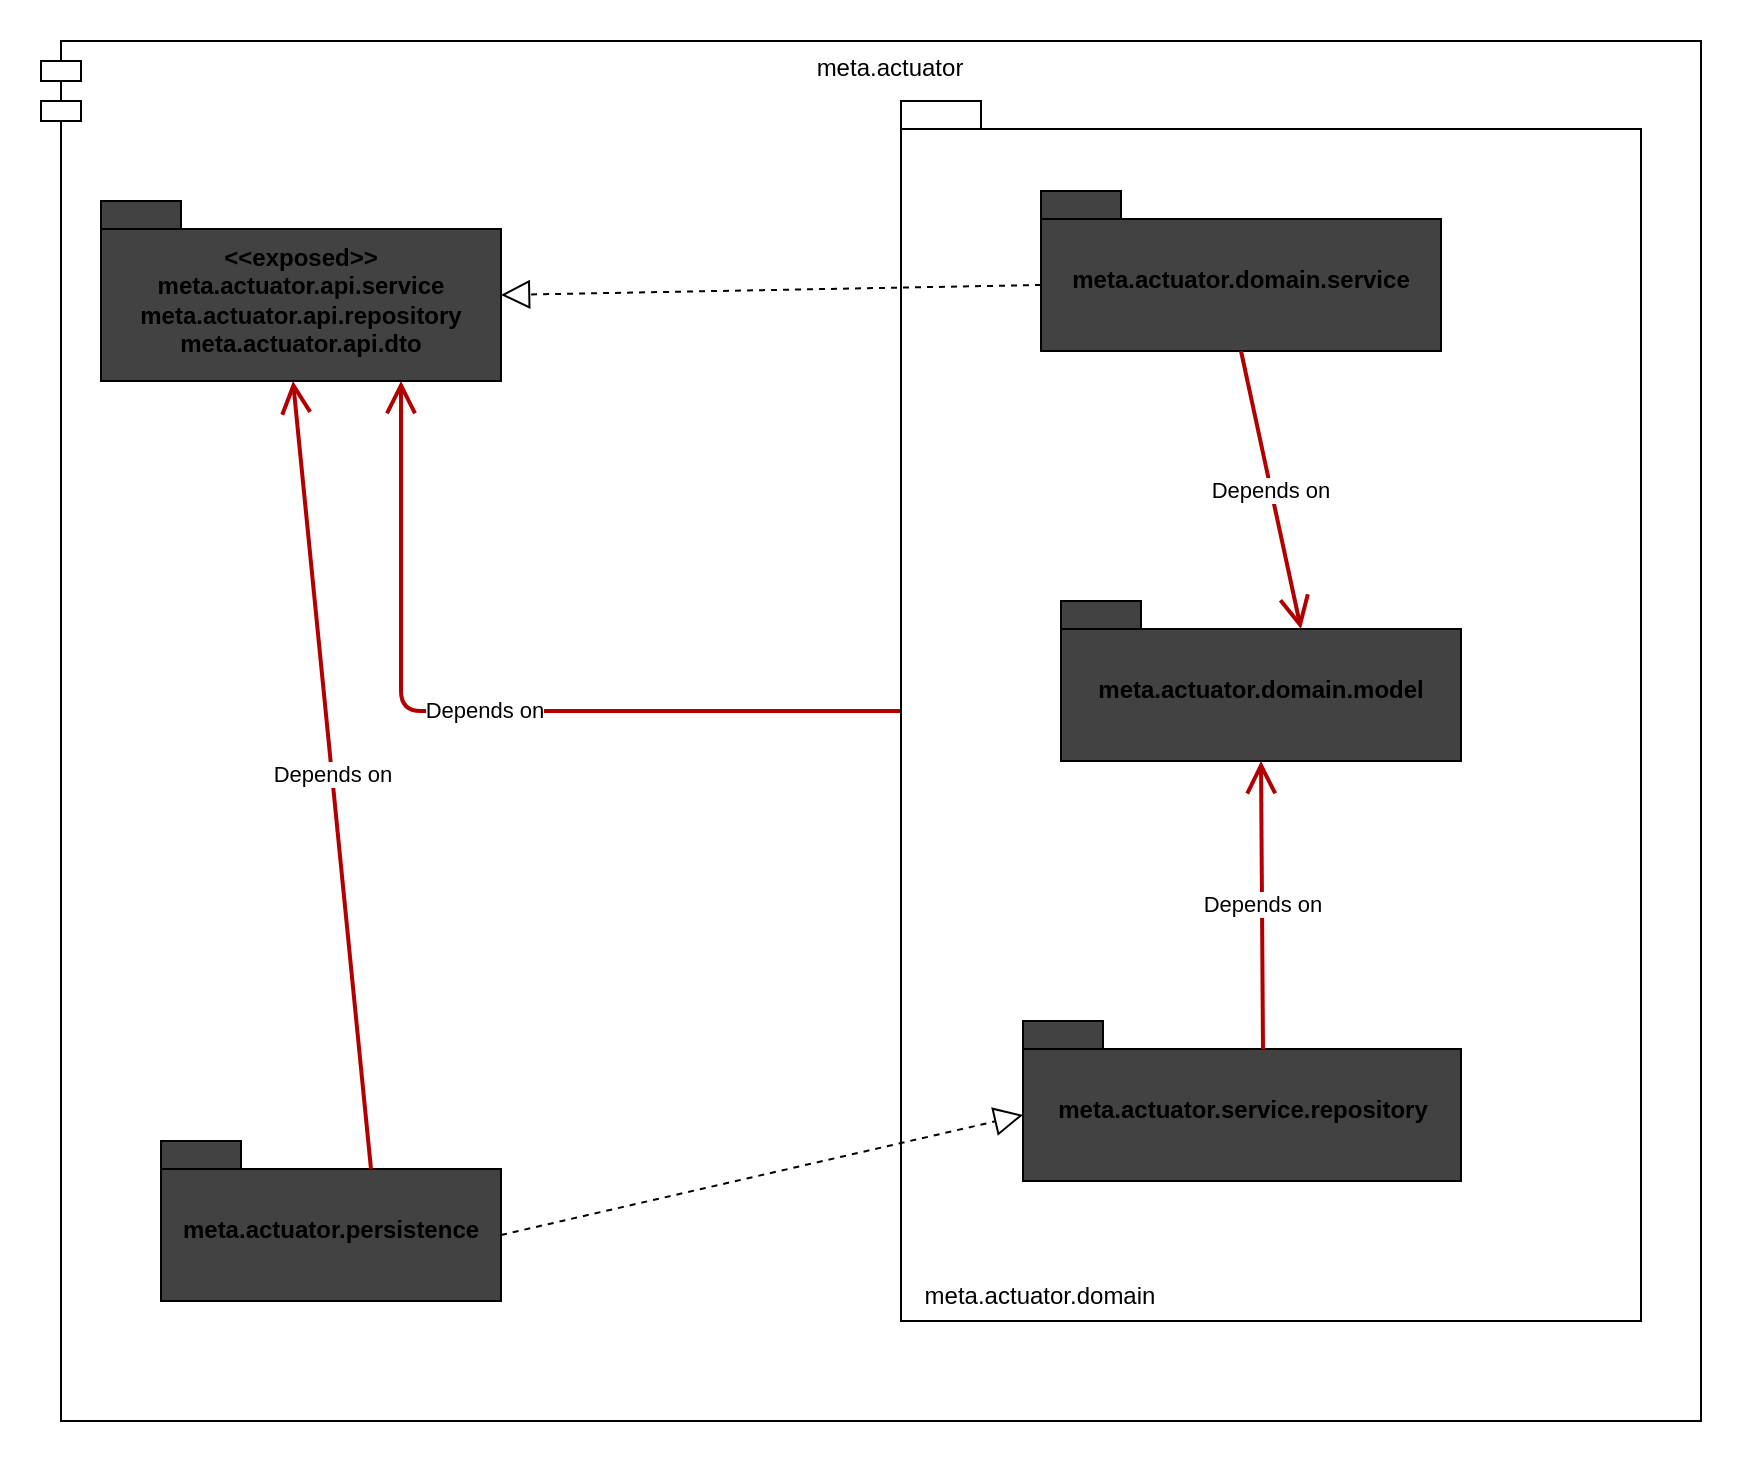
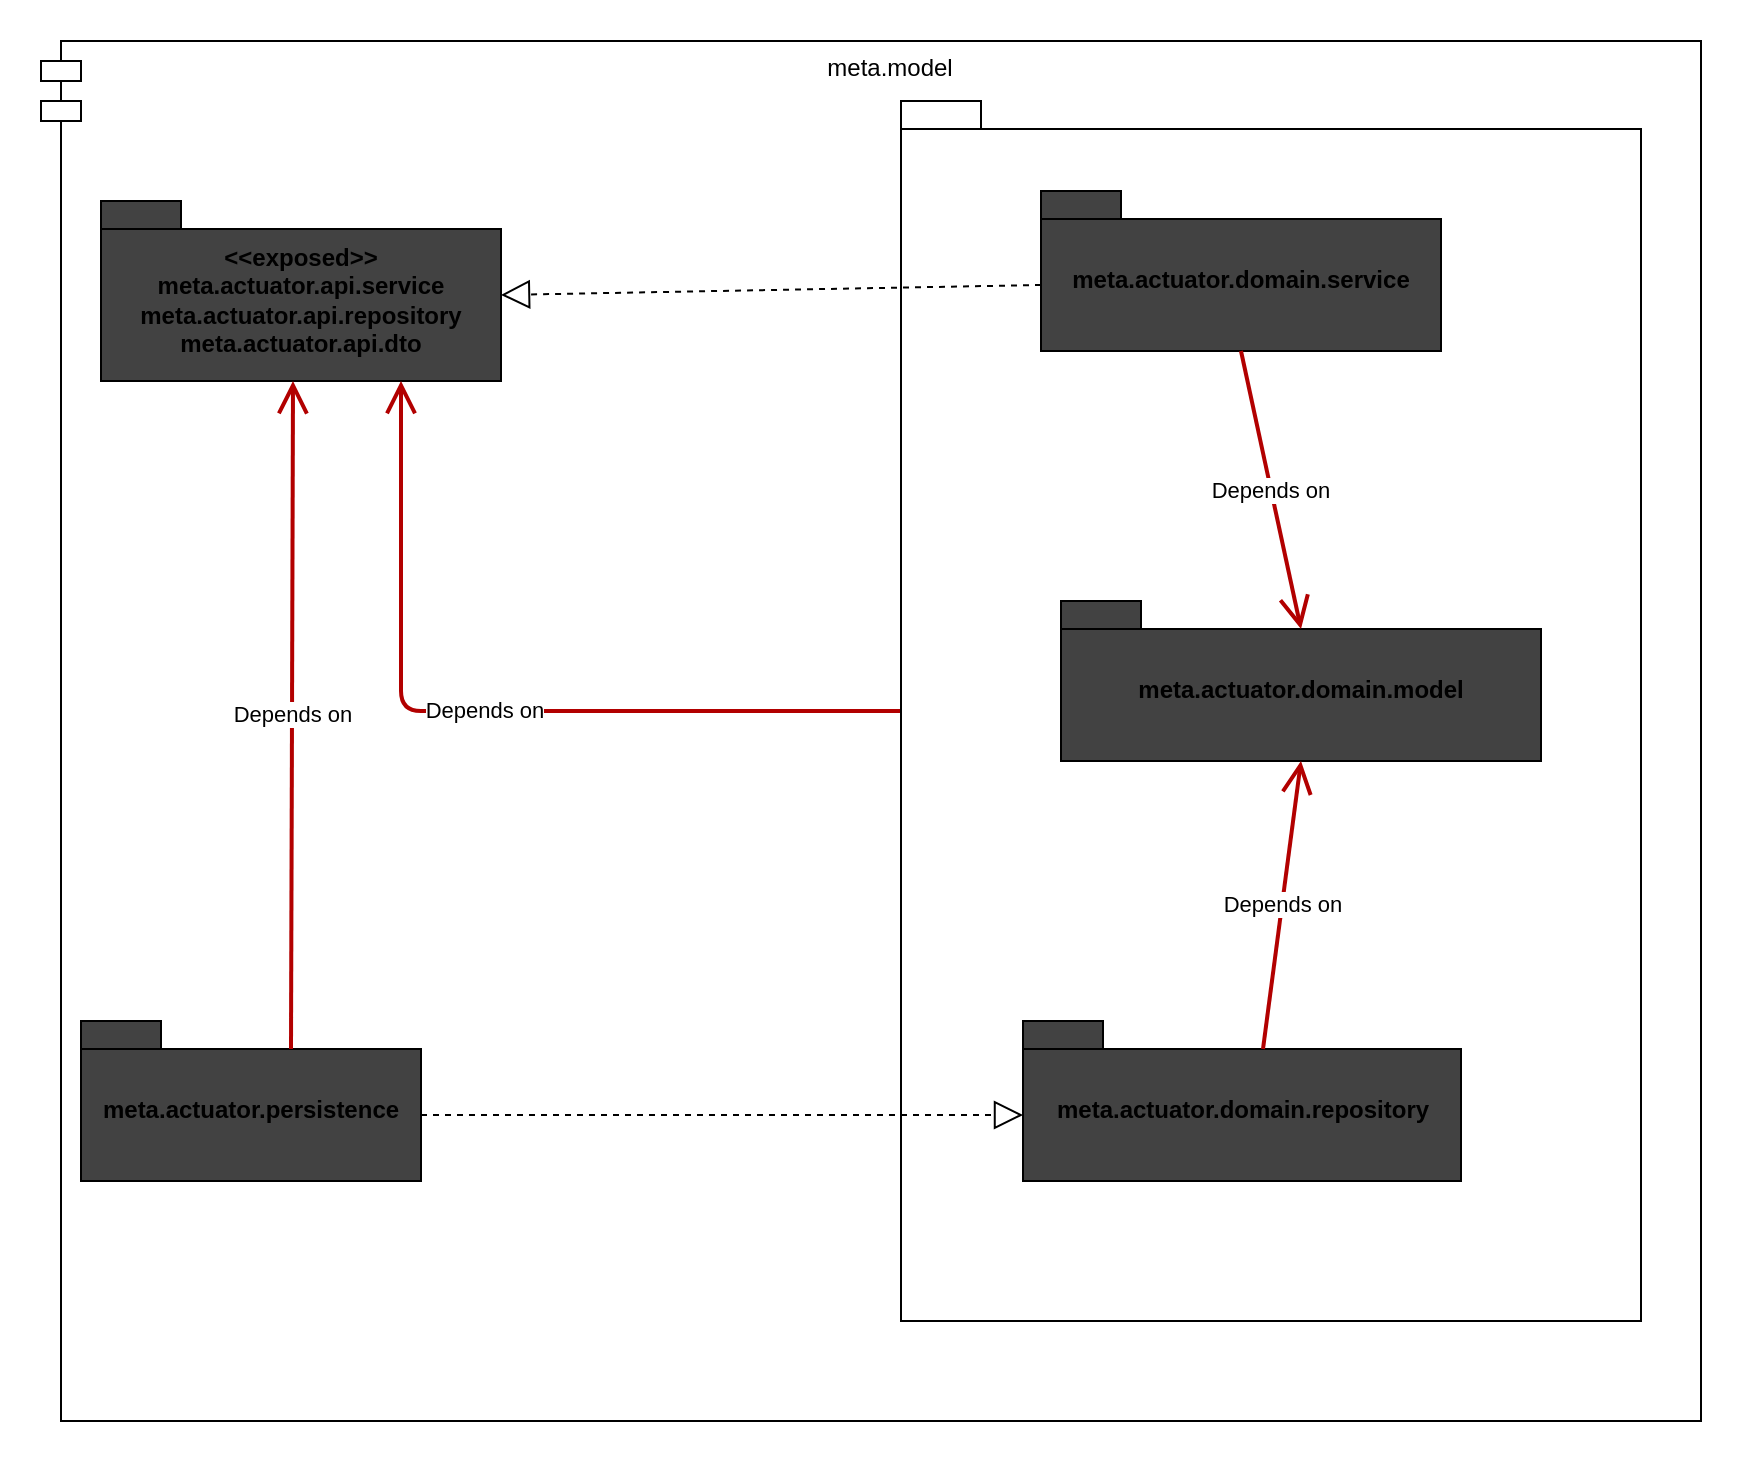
node "meta.actuator": label "meta.actuator" -> "meta.model"
node "meta.actuator.domain.model": size 400x160 -> 480x160
node "meta.actuator.service.repository": label "meta.actuator.service.repository" -> "meta.actuator.domain.repository"
node "meta.actuator.persistence": moved (331, 1221) -> (251, 1101)
node "meta.actuator.domain": removed
